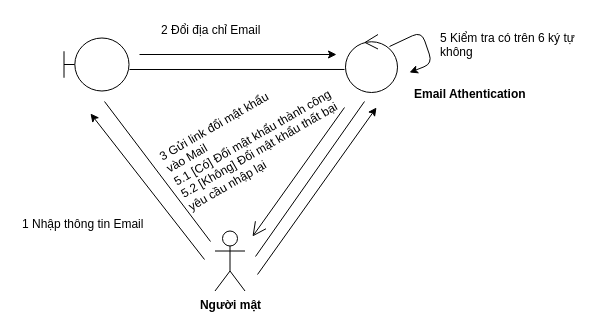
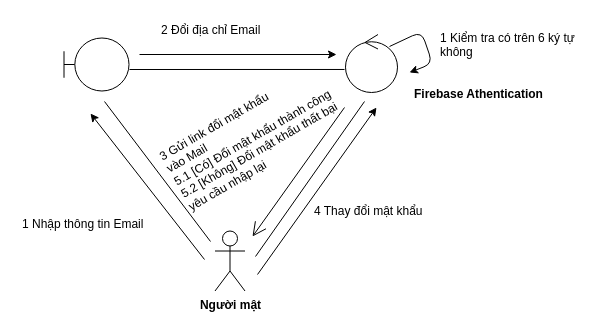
node "5 Kiểm tra có trên 6 ký tự không": label "5 Kiểm tra có trên 6 ký tự không" -> "1 Kiểm tra có trên 6 ký tự không"
node "Email Athentication": label "Email Athentication" -> "Firebase Athentication"
node "4 Thay đổi mật khẩu": added
